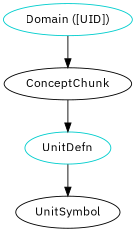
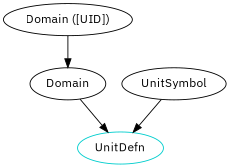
node "Domain ([UID])": color cyan3 -> black
node "ConceptChunk": label "ConceptChunk" -> "Domain"
edge "UnitDefn" -> "UnitSymbol": reversed
